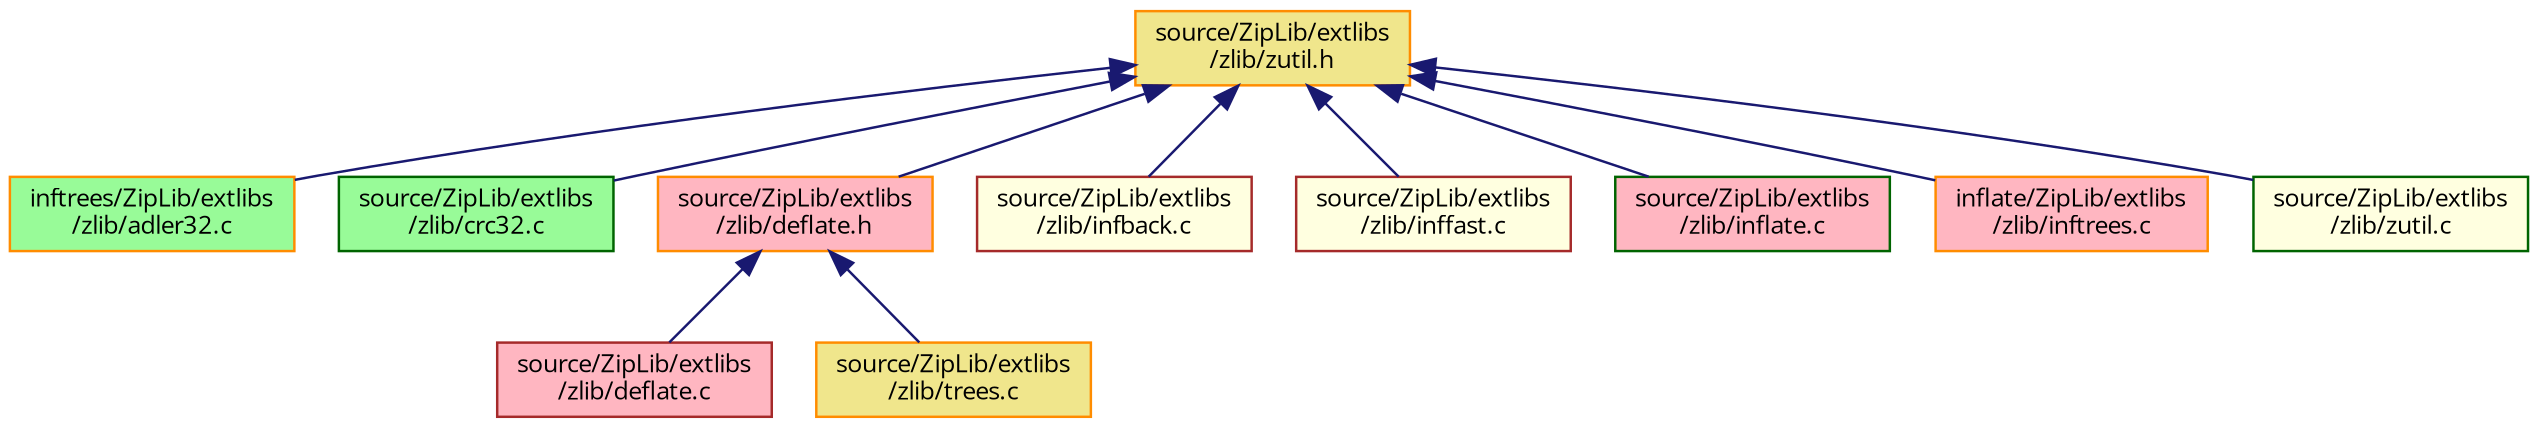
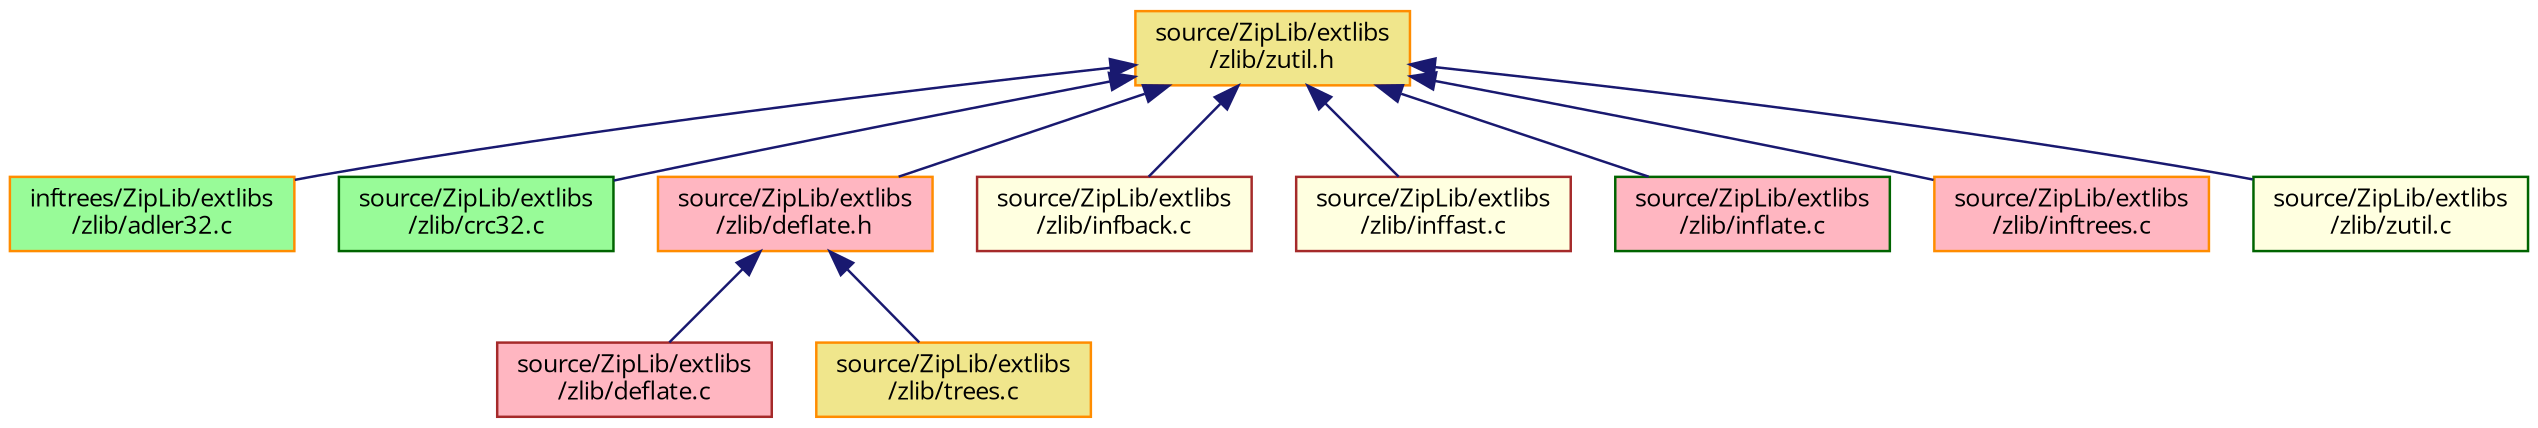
node "inflate/ZipLib/extlibs /zlib/inftrees.c": label "inflate/ZipLib/extlibs /zlib/inftrees.c" -> "source/ZipLib/extlibs /zlib/inftrees.c"
